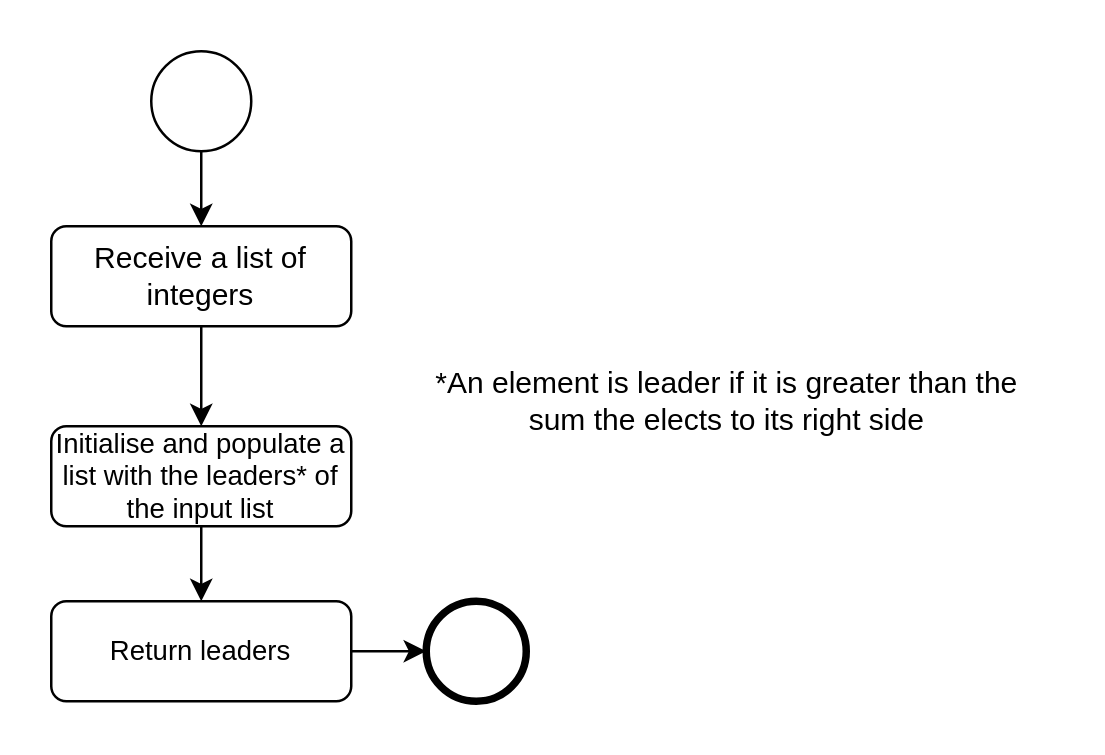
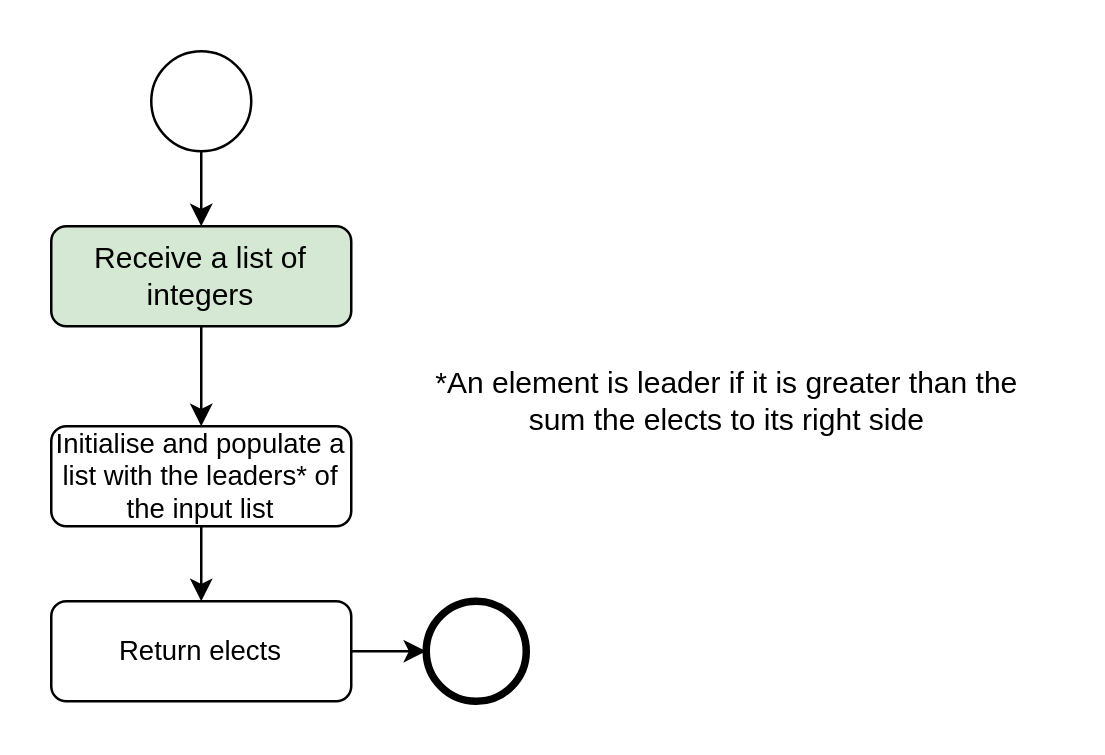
node "Receive a list of integers": fillcolor #ffffff -> #d5e8d4
node "Return leaders": label "Return leaders" -> "Return elects"
